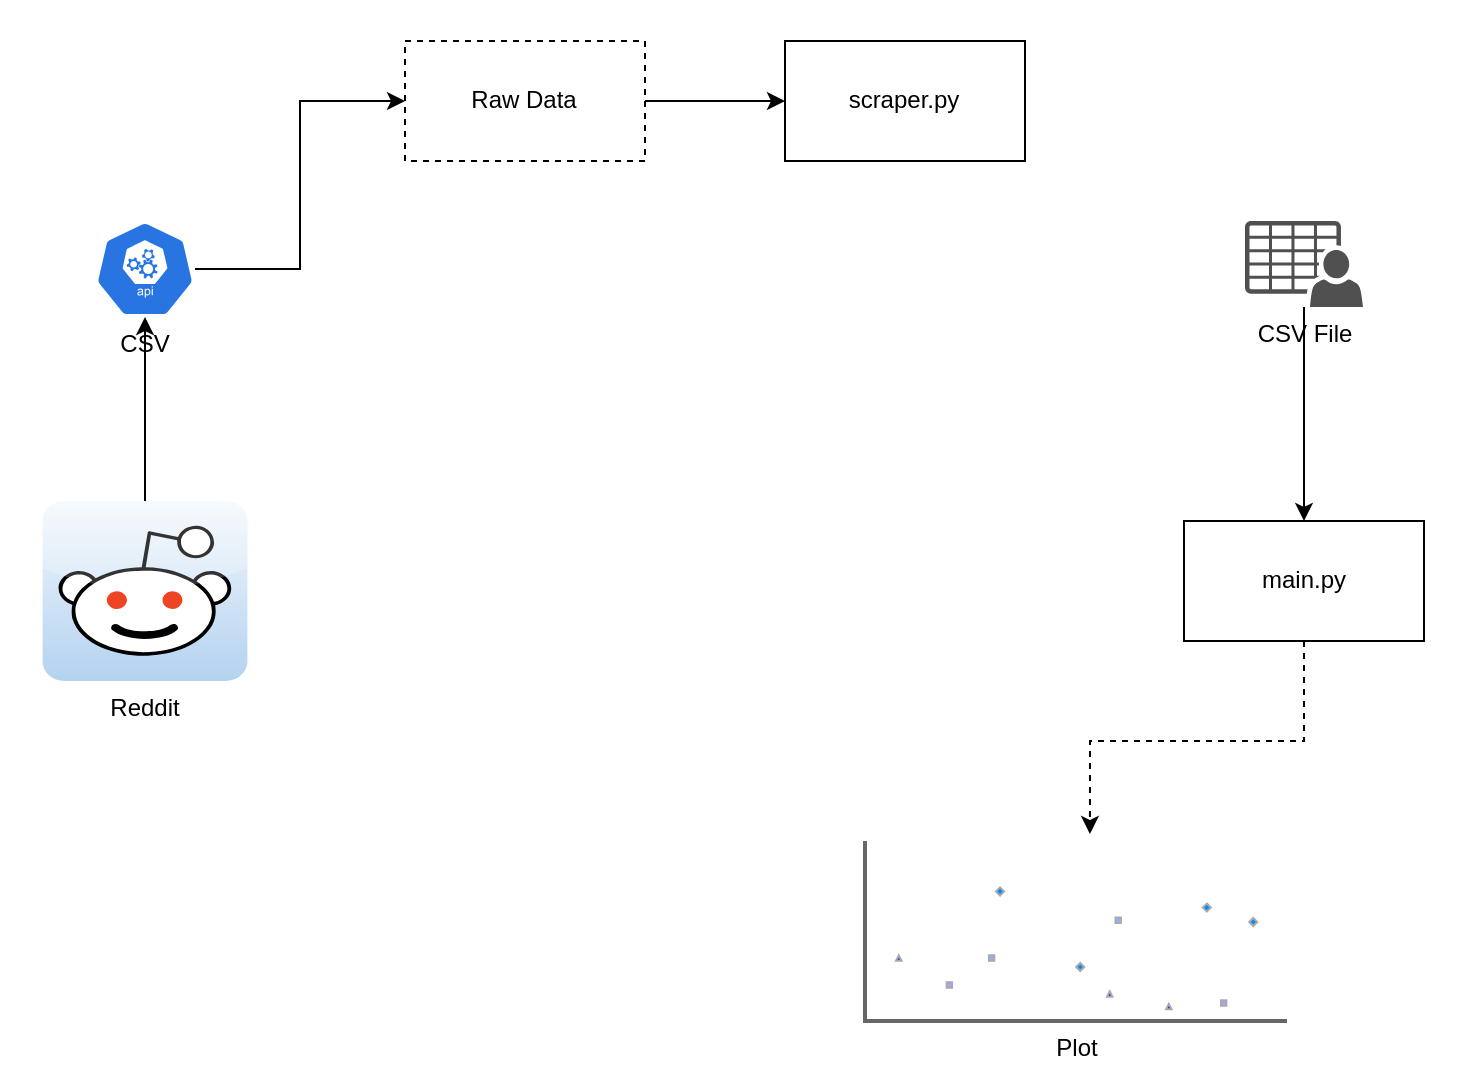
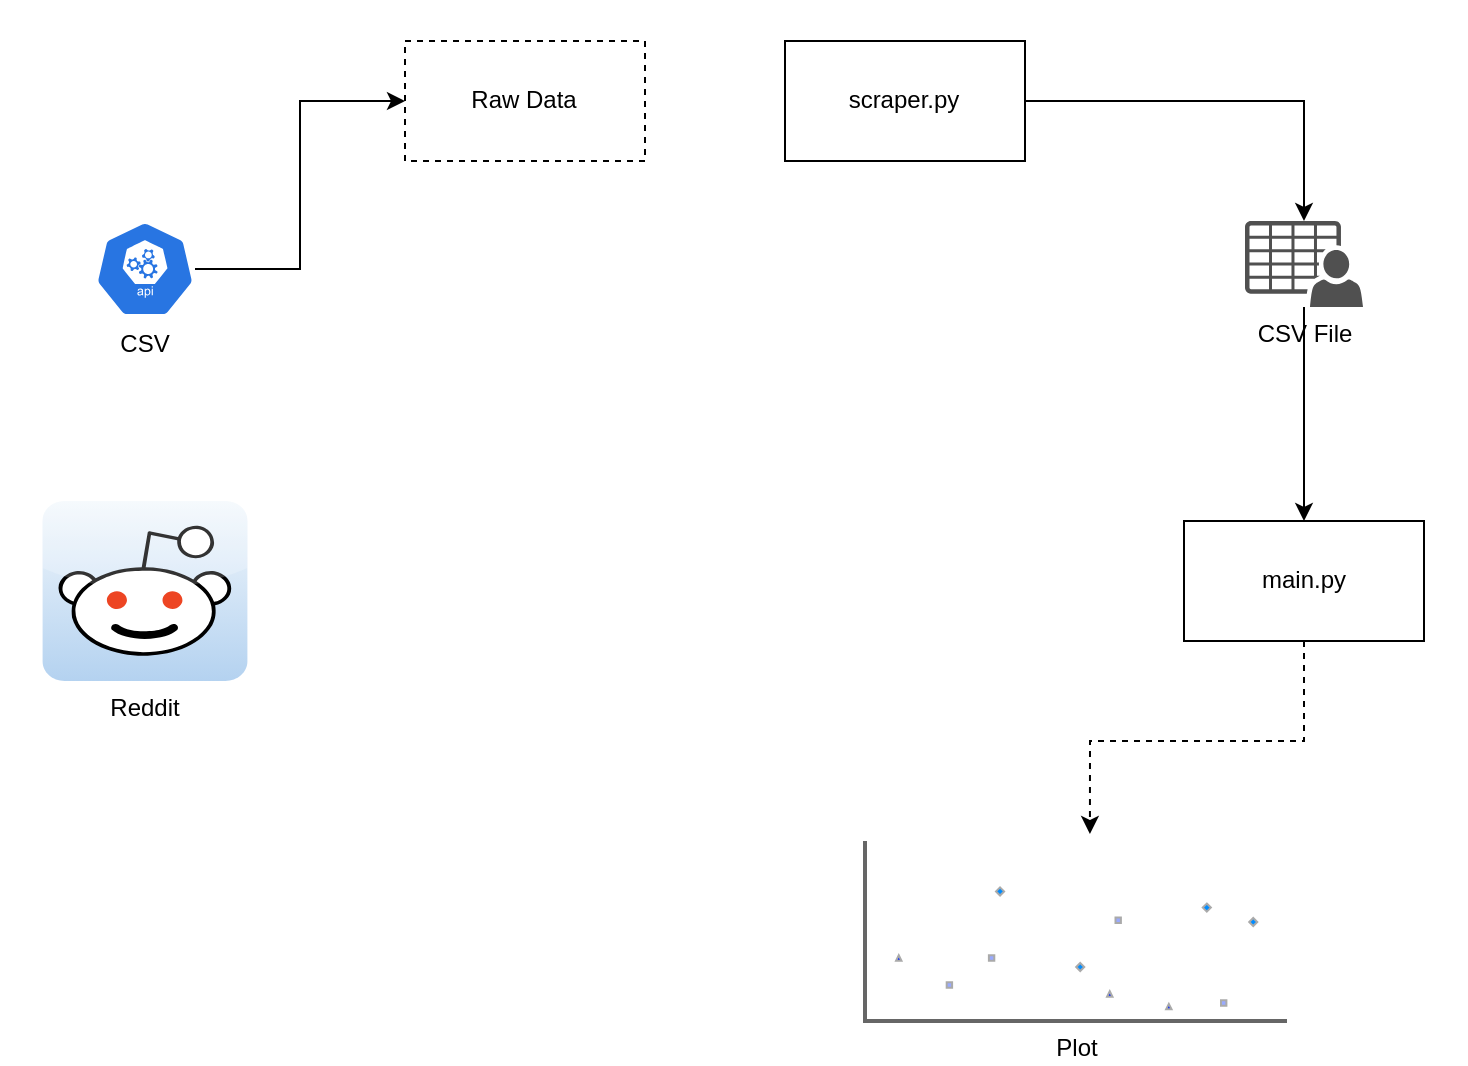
edge "Raw Data" -> "scraper.py": removed
edge "scraper.py" -> "CSV File": added
edge "Reddit" -> "CSV": removed
